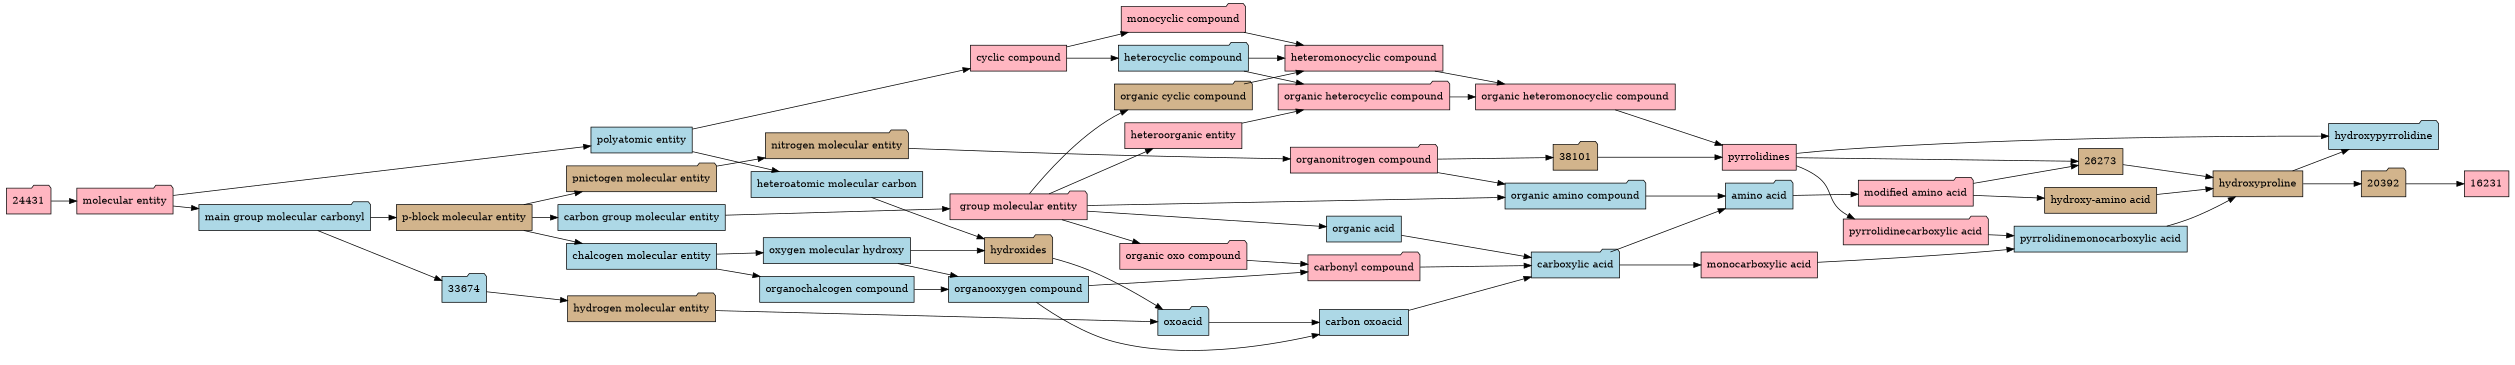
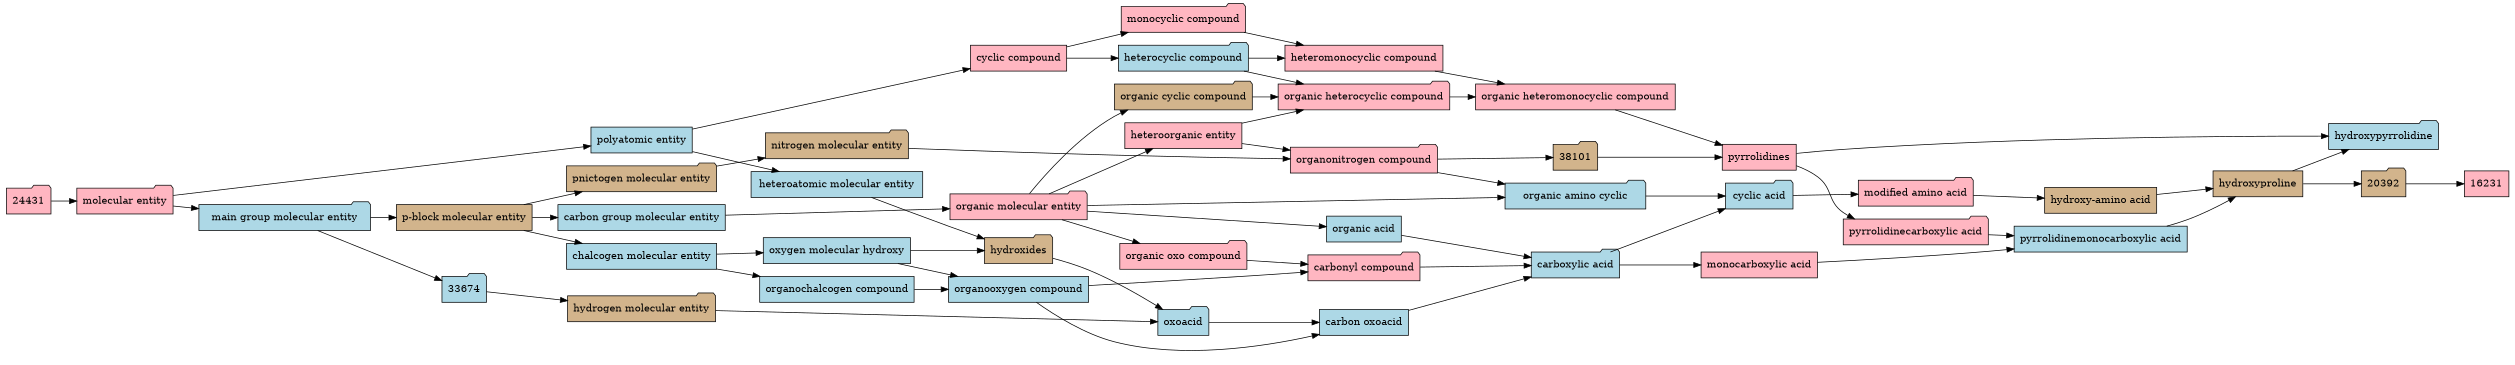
edge "organic cyclic compound" -> "heteromonocyclic compound": now "organic cyclic compound" -> "organic heterocyclic compound"
edge "heteroorganic entity" -> "organonitrogen compound": added
node "26273": removed
node "heteroatomic molecular carbon": label "heteroatomic molecular carbon" -> "heteroatomic molecular entity"
node "organic amino compound": label "organic amino compound" -> "organic amino cyclic"
node "amino acid": label "amino acid" -> "cyclic acid"
node "group molecular entity": label "group molecular entity" -> "organic molecular entity"
node "main group molecular carbonyl": label "main group molecular carbonyl" -> "main group molecular entity"
